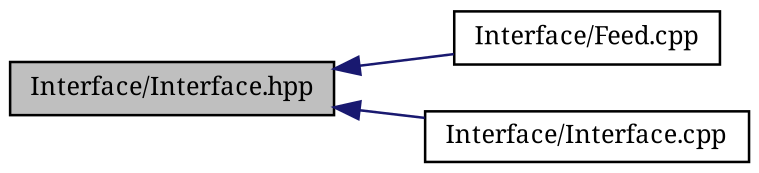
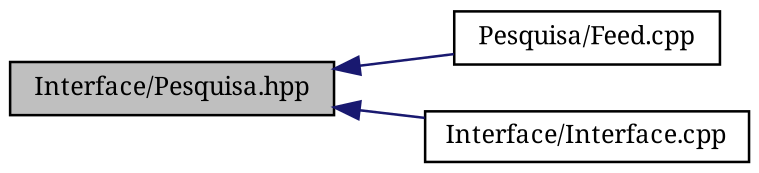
node "Interface/Feed.cpp": label "Interface/Feed.cpp" -> "Pesquisa/Feed.cpp"
node "Interface/Interface.hpp": label "Interface/Interface.hpp" -> "Interface/Pesquisa.hpp"
